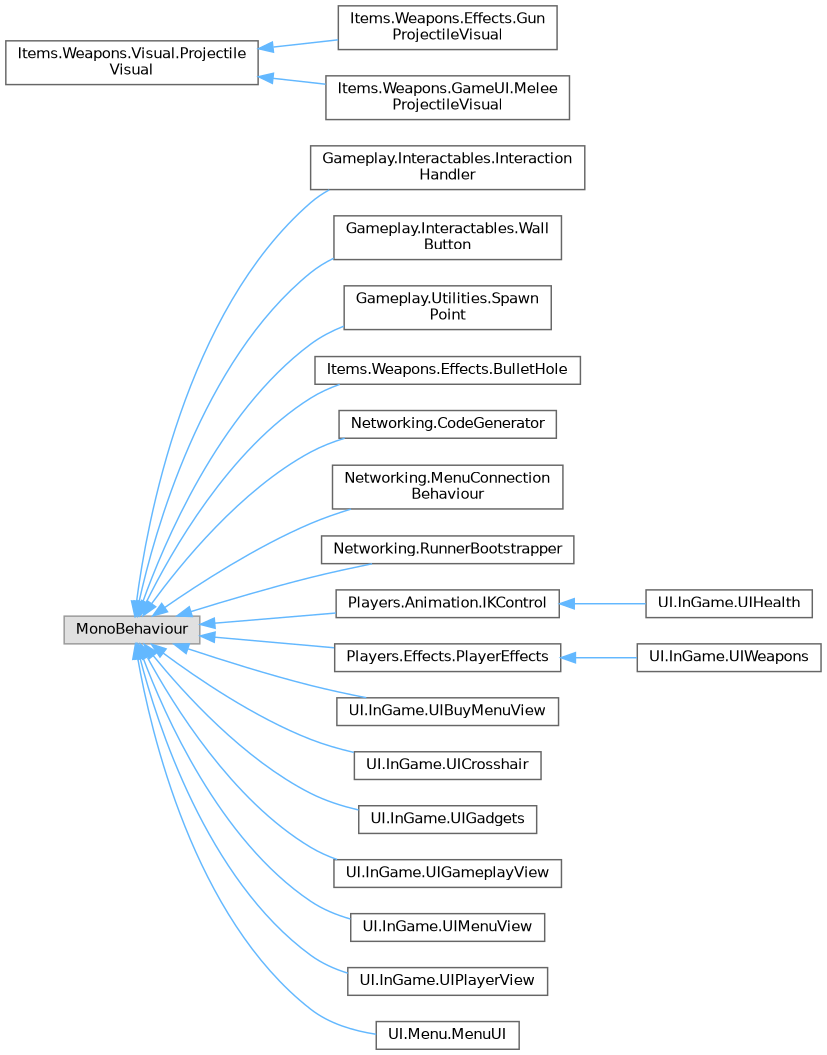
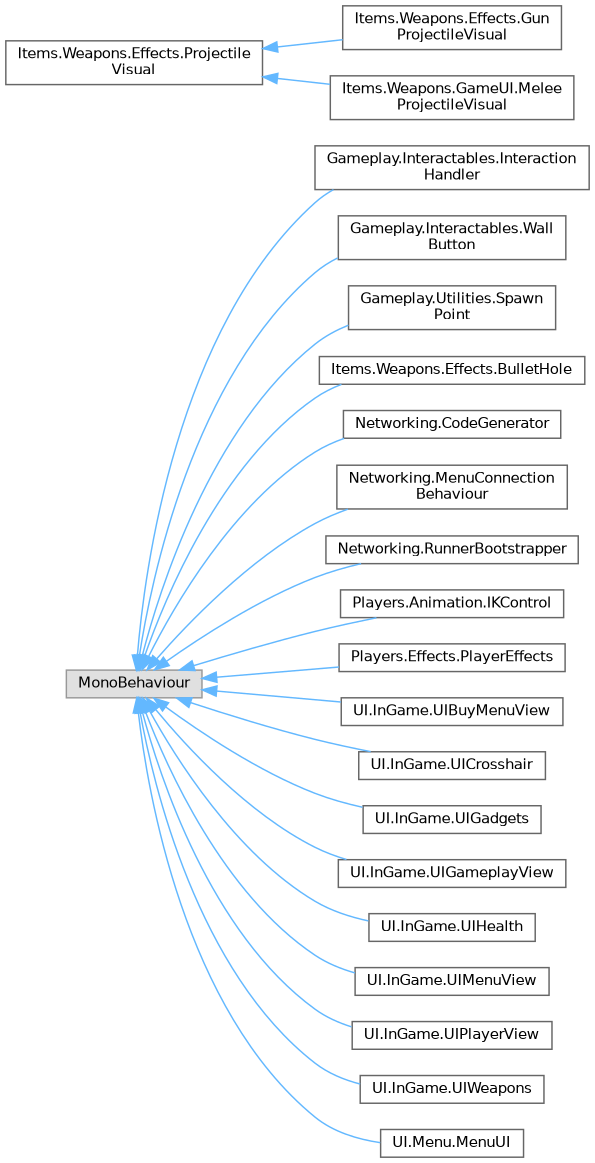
node "Items.Weapons.Visual.Projectile Visual": label "Items.Weapons.Visual.Projectile Visual" -> "Items.Weapons.Effects.Projectile Visual"
edge "UI.InGame.UIHealth" -> "Players.Animation.IKControl": now "UI.InGame.UIHealth" -> "MonoBehaviour"
edge "UI.InGame.UIWeapons" -> "Players.Effects.PlayerEffects": now "UI.InGame.UIWeapons" -> "MonoBehaviour"
